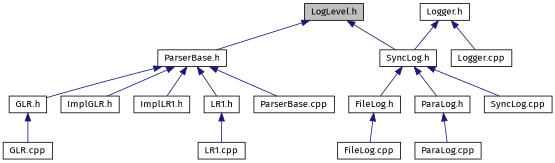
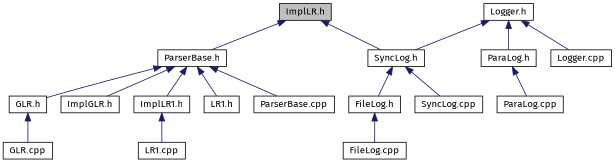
node "LogLevel.h": label "LogLevel.h" -> "ImplLR.h"
edge "ParaLog.h" -> "SyncLog.h": now "ParaLog.h" -> "Logger.h"
edge "LR1.cpp" -> "LR1.h": now "LR1.cpp" -> "ImplLR1.h"
